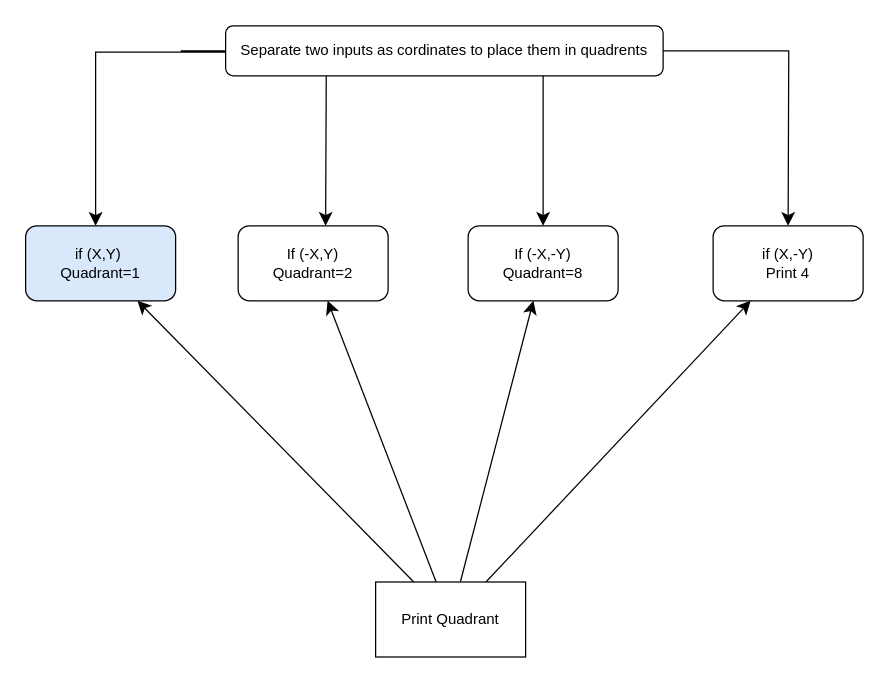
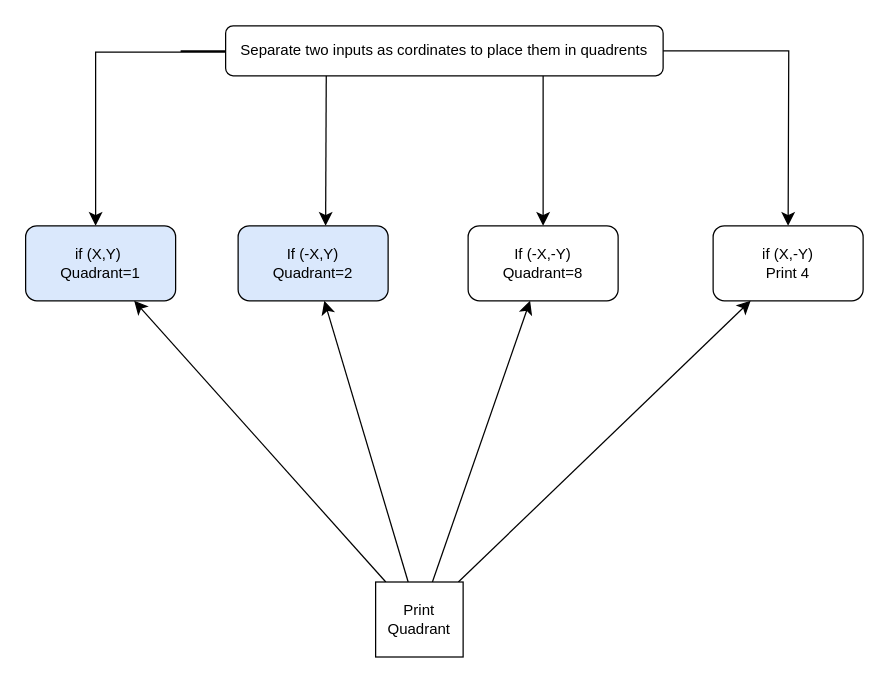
node "If (-X,Y) Quadrant=2": fillcolor #ffffff -> #dae8fc
node "Print Quadrant": size 150x75 -> 88x75
